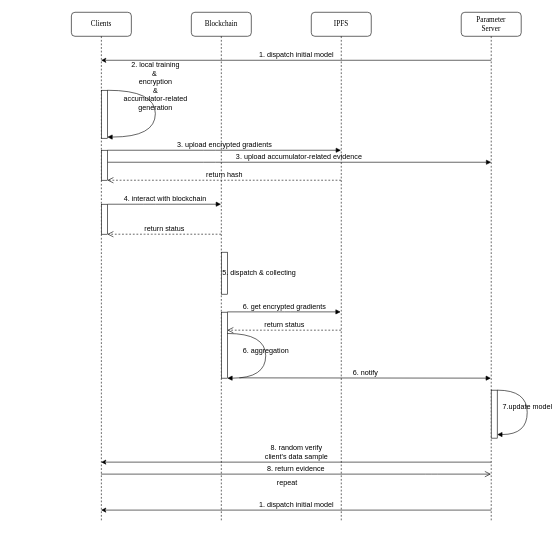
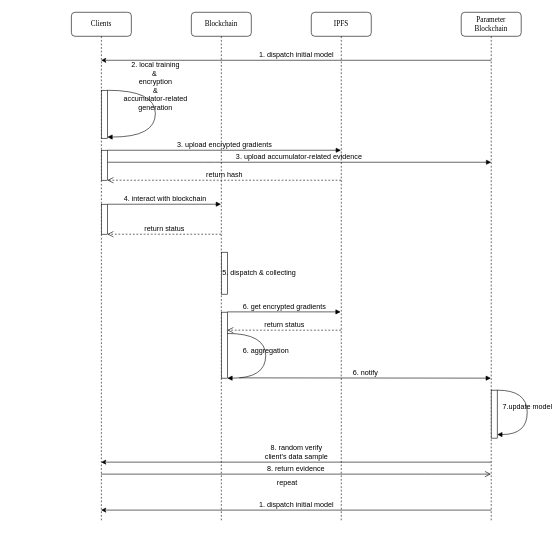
node "Parameter Server": label "Parameter Server" -> "Parameter Blockchain"
